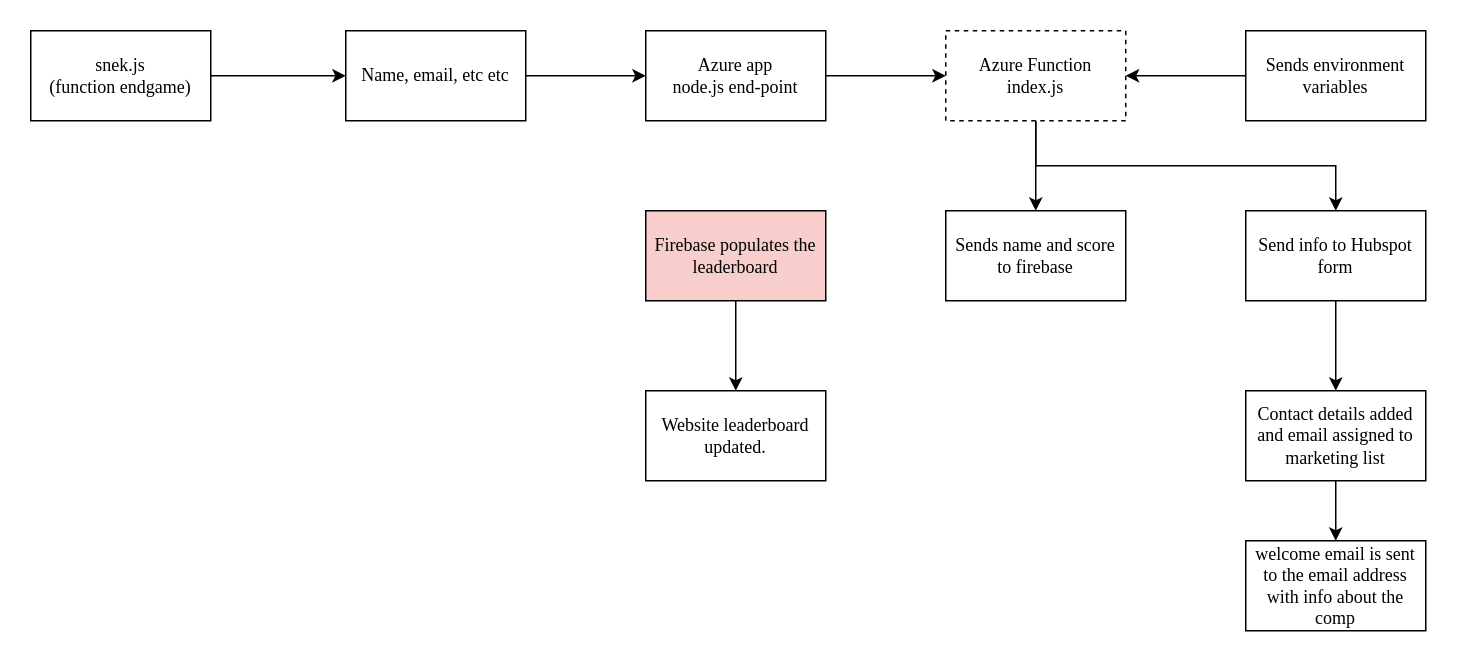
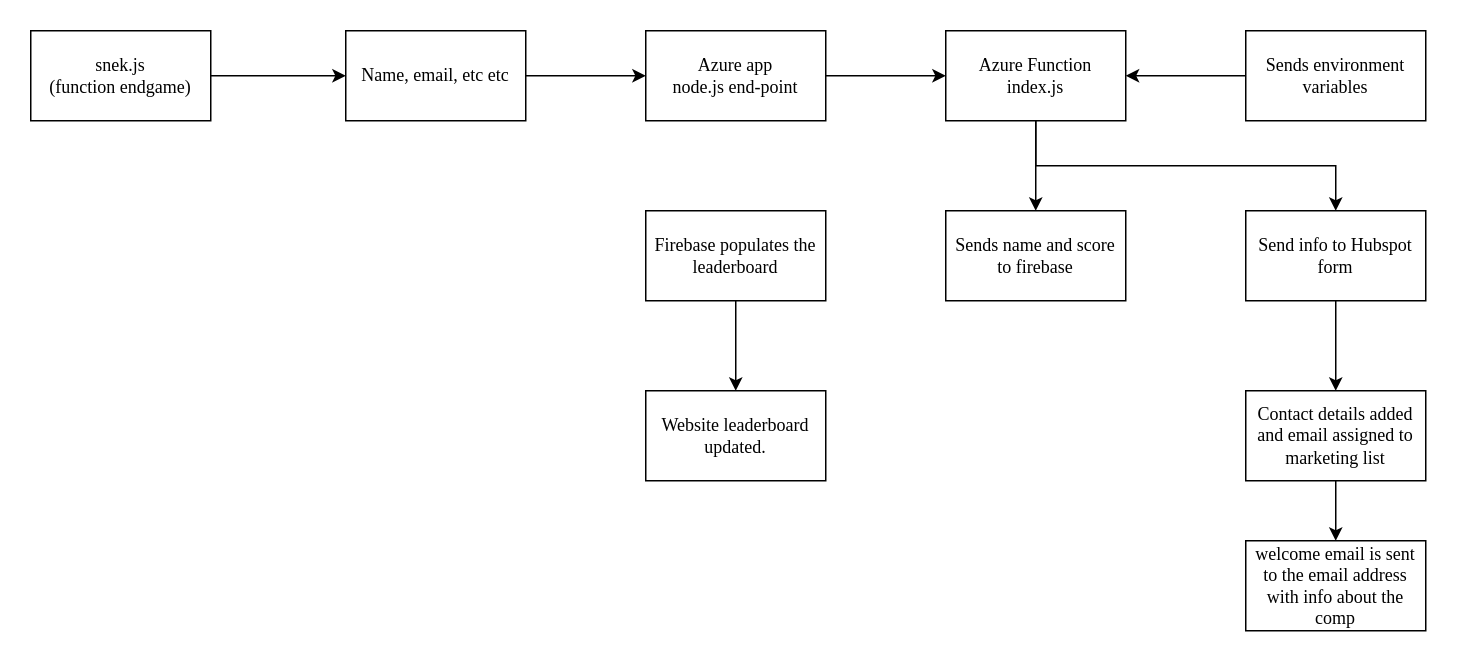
node "Azure Function index.js": style dashed -> solid
node "Firebase populates the leaderboard": fillcolor #f8cecc -> #ffffff
